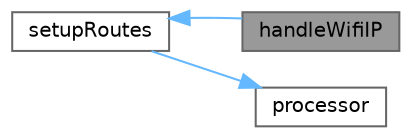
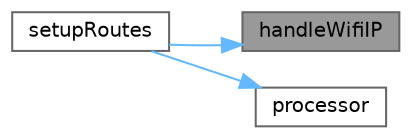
edge "handleWifiIP" -> "setupRoutes": reversed
